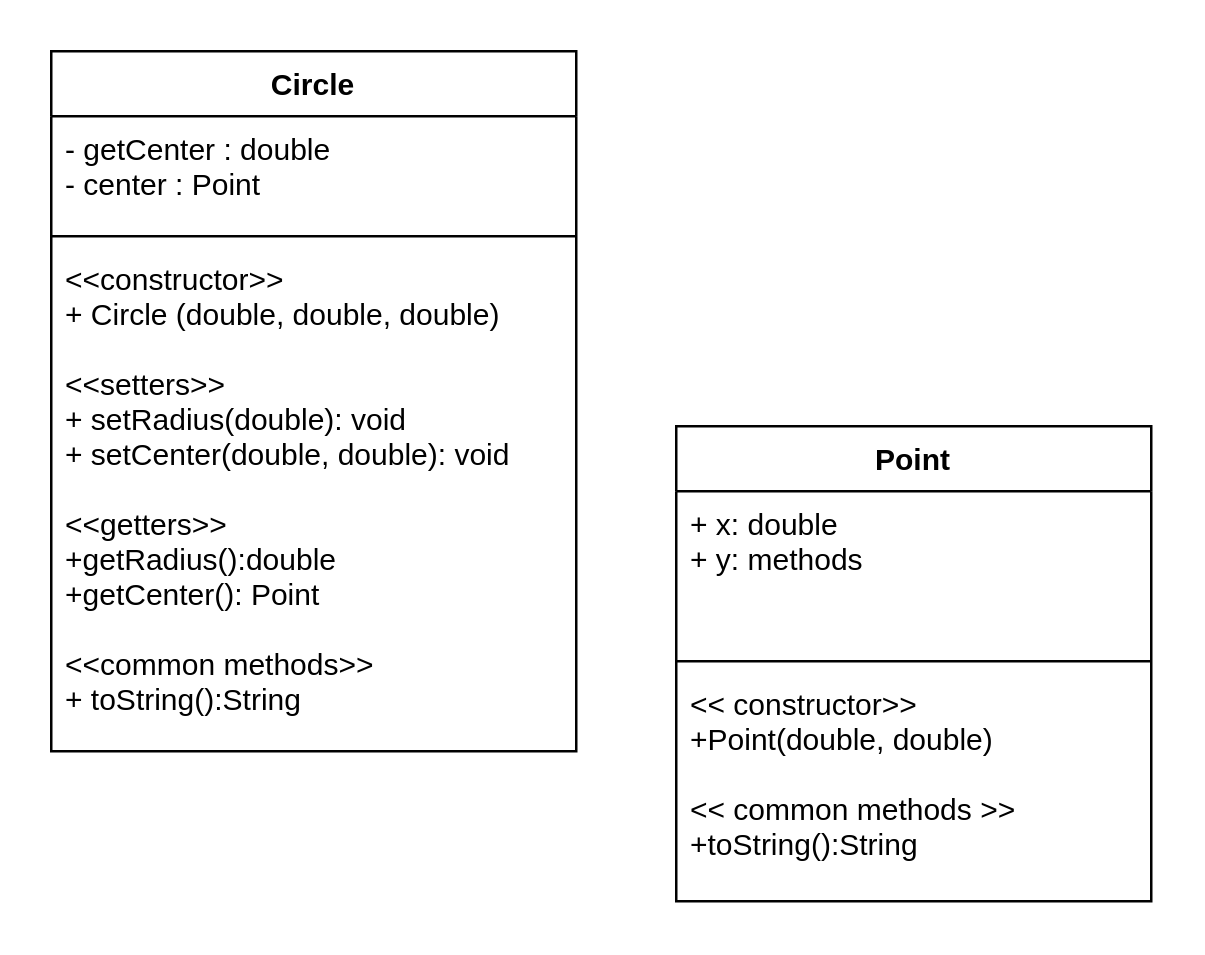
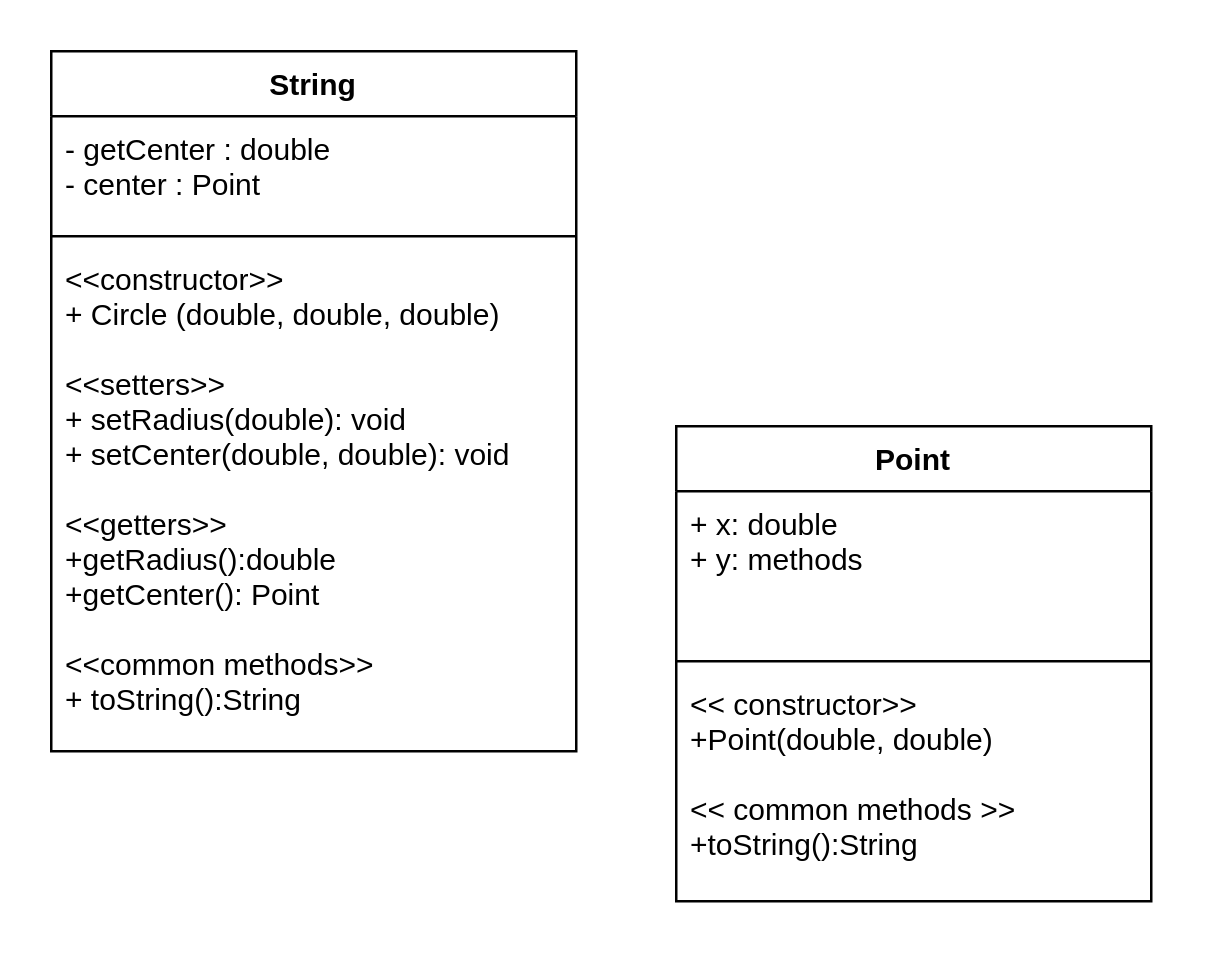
node "Circle": label "Circle" -> "String"
